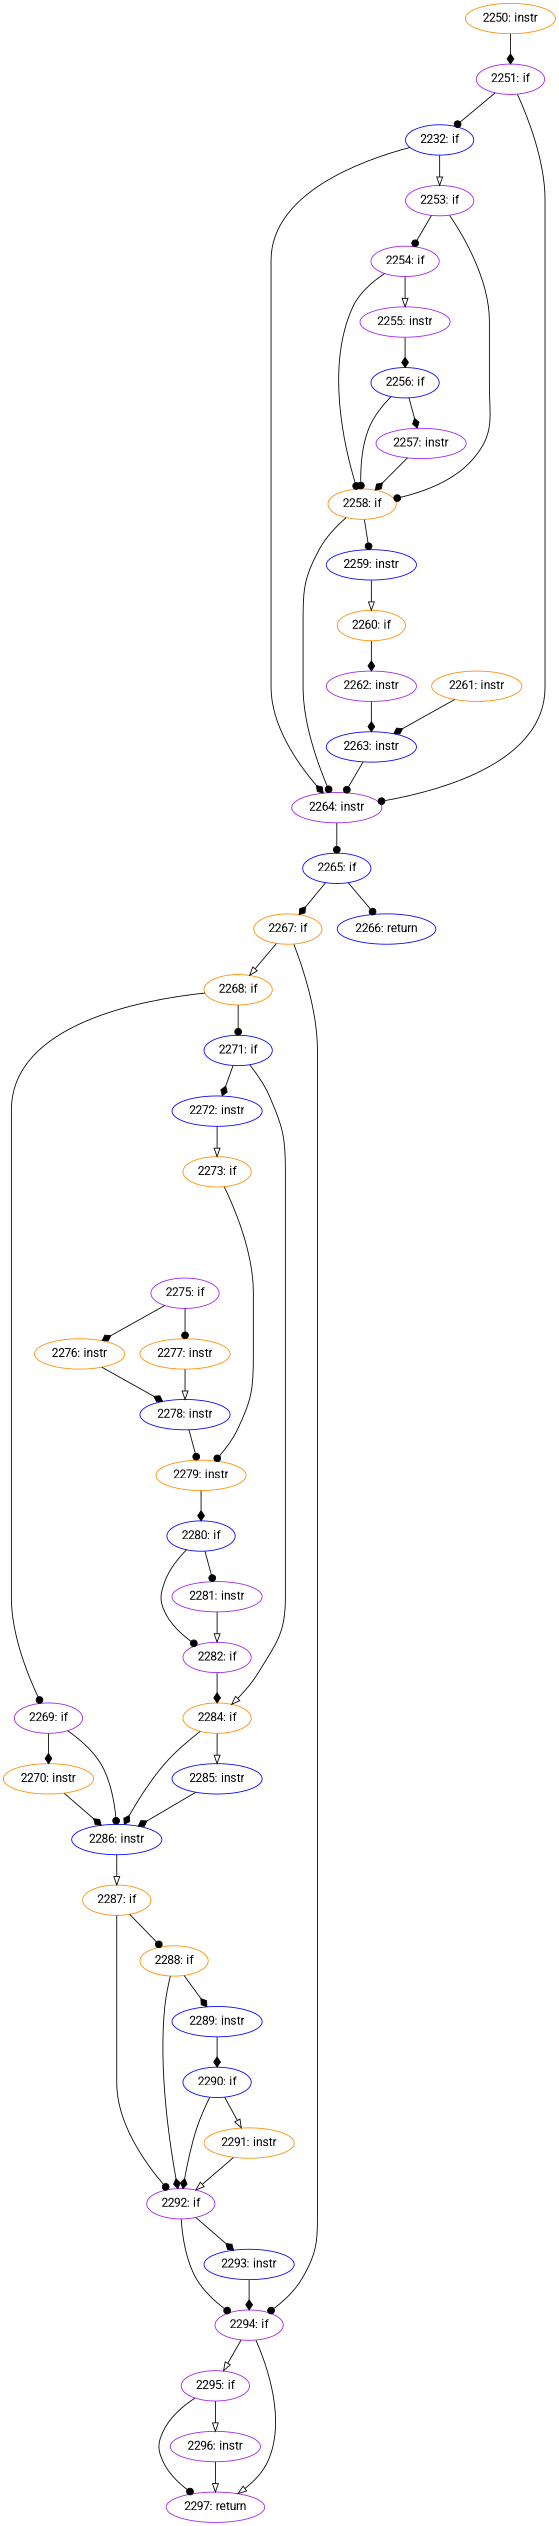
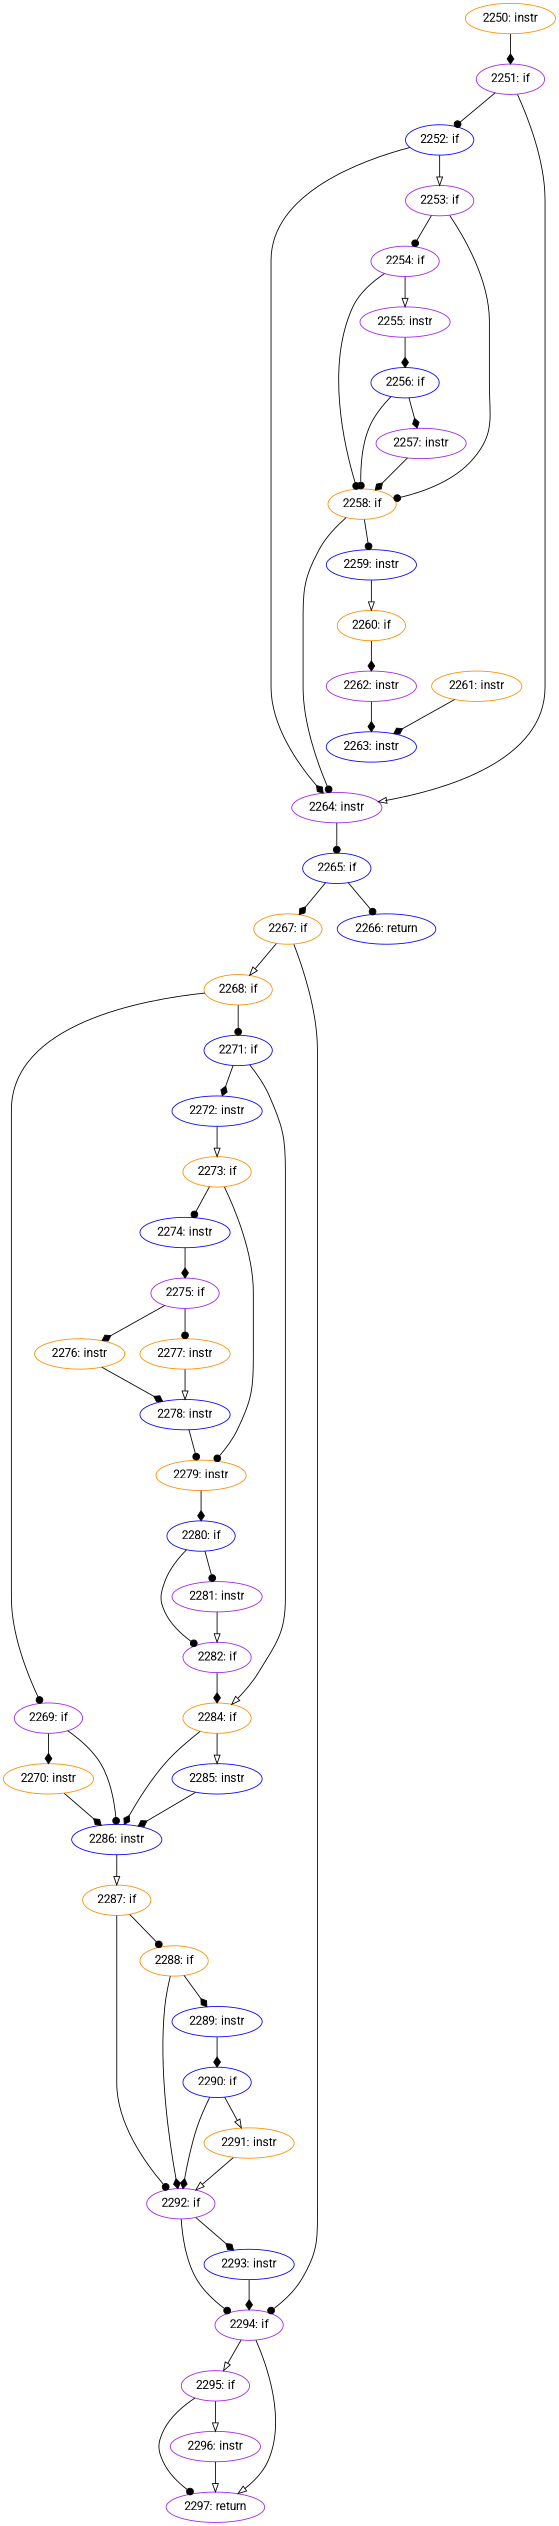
node "2232: if": label "2232: if" -> "2252: if"
edge "2251: if" -> "2264: instr": arrowhead dot -> onormal
edge "2263: instr" -> "2264: instr": removed
node "2274: instr": added
